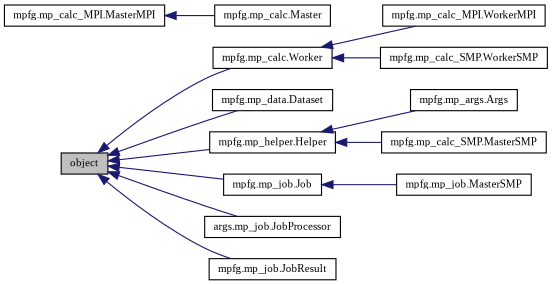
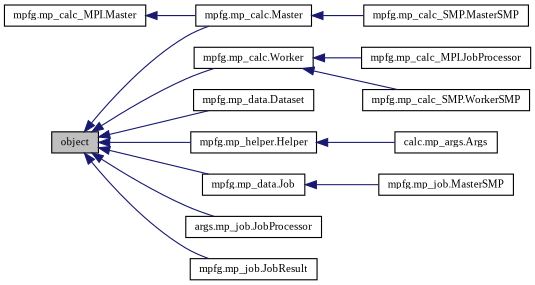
node "mpfg.mp_calc_MPI.MasterMPI": label "mpfg.mp_calc_MPI.MasterMPI" -> "mpfg.mp_calc_MPI.Master"
node "mpfg.mp_calc_MPI.WorkerMPI": label "mpfg.mp_calc_MPI.WorkerMPI" -> "mpfg.mp_calc_MPI.JobProcessor"
edge "mpfg.mp_calc.Master" -> "object": added
node "mpfg.mp_args.Args": label "mpfg.mp_args.Args" -> "calc.mp_args.Args"
edge "mpfg.mp_calc_SMP.MasterSMP" -> "mpfg.mp_helper.Helper": now "mpfg.mp_calc_SMP.MasterSMP" -> "mpfg.mp_calc.Master"
node "mpfg.mp_job.Job": label "mpfg.mp_job.Job" -> "mpfg.mp_data.Job"
